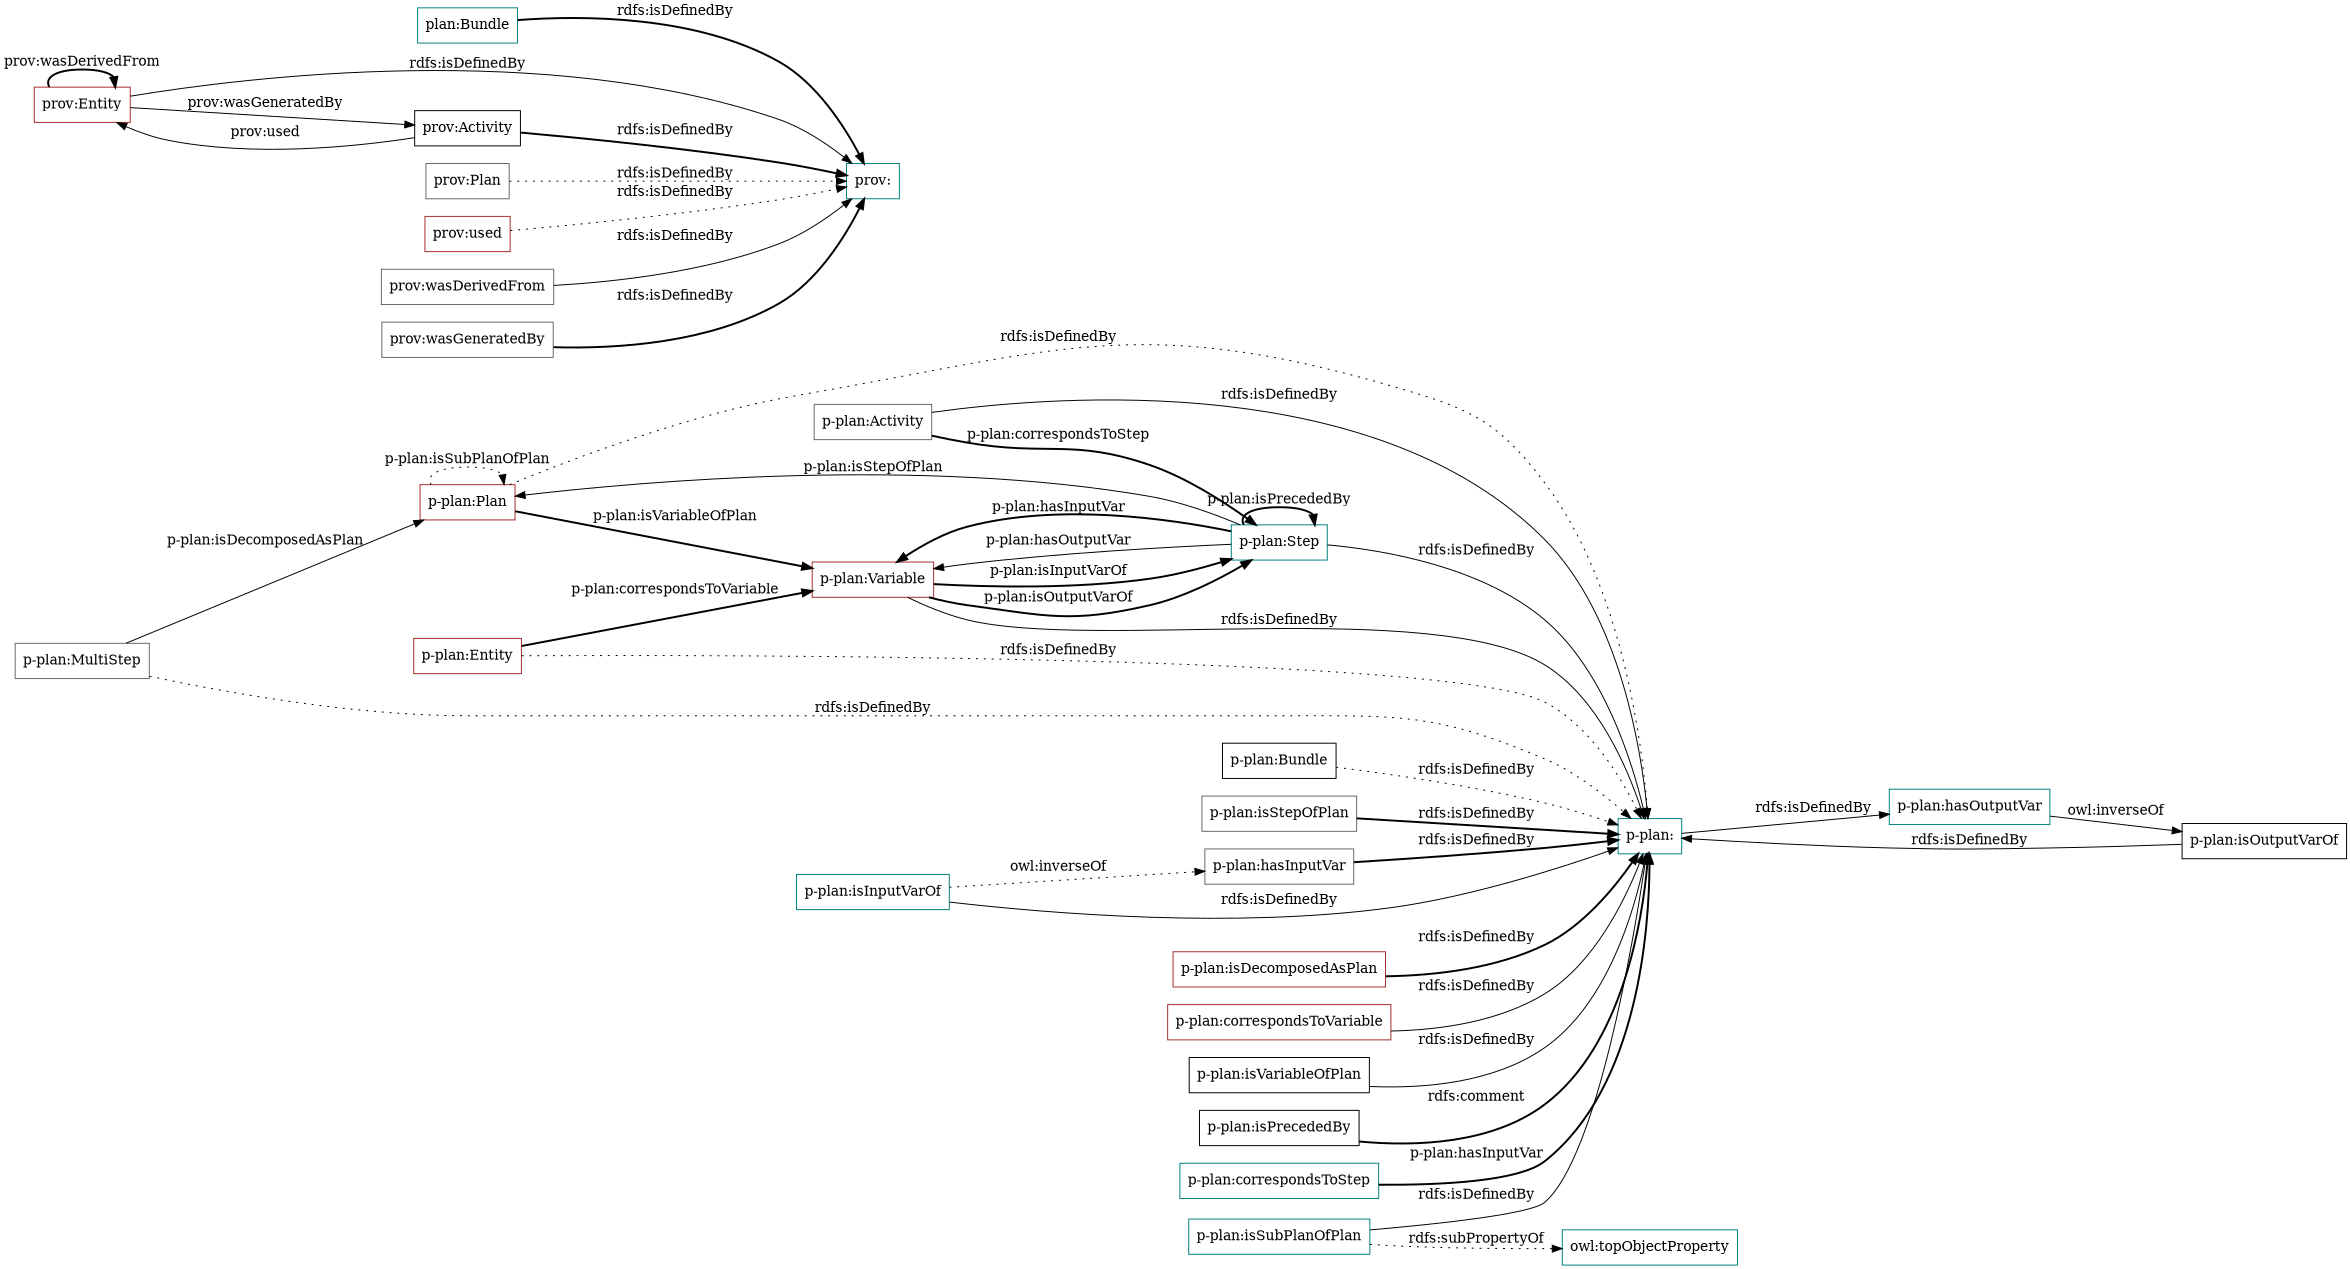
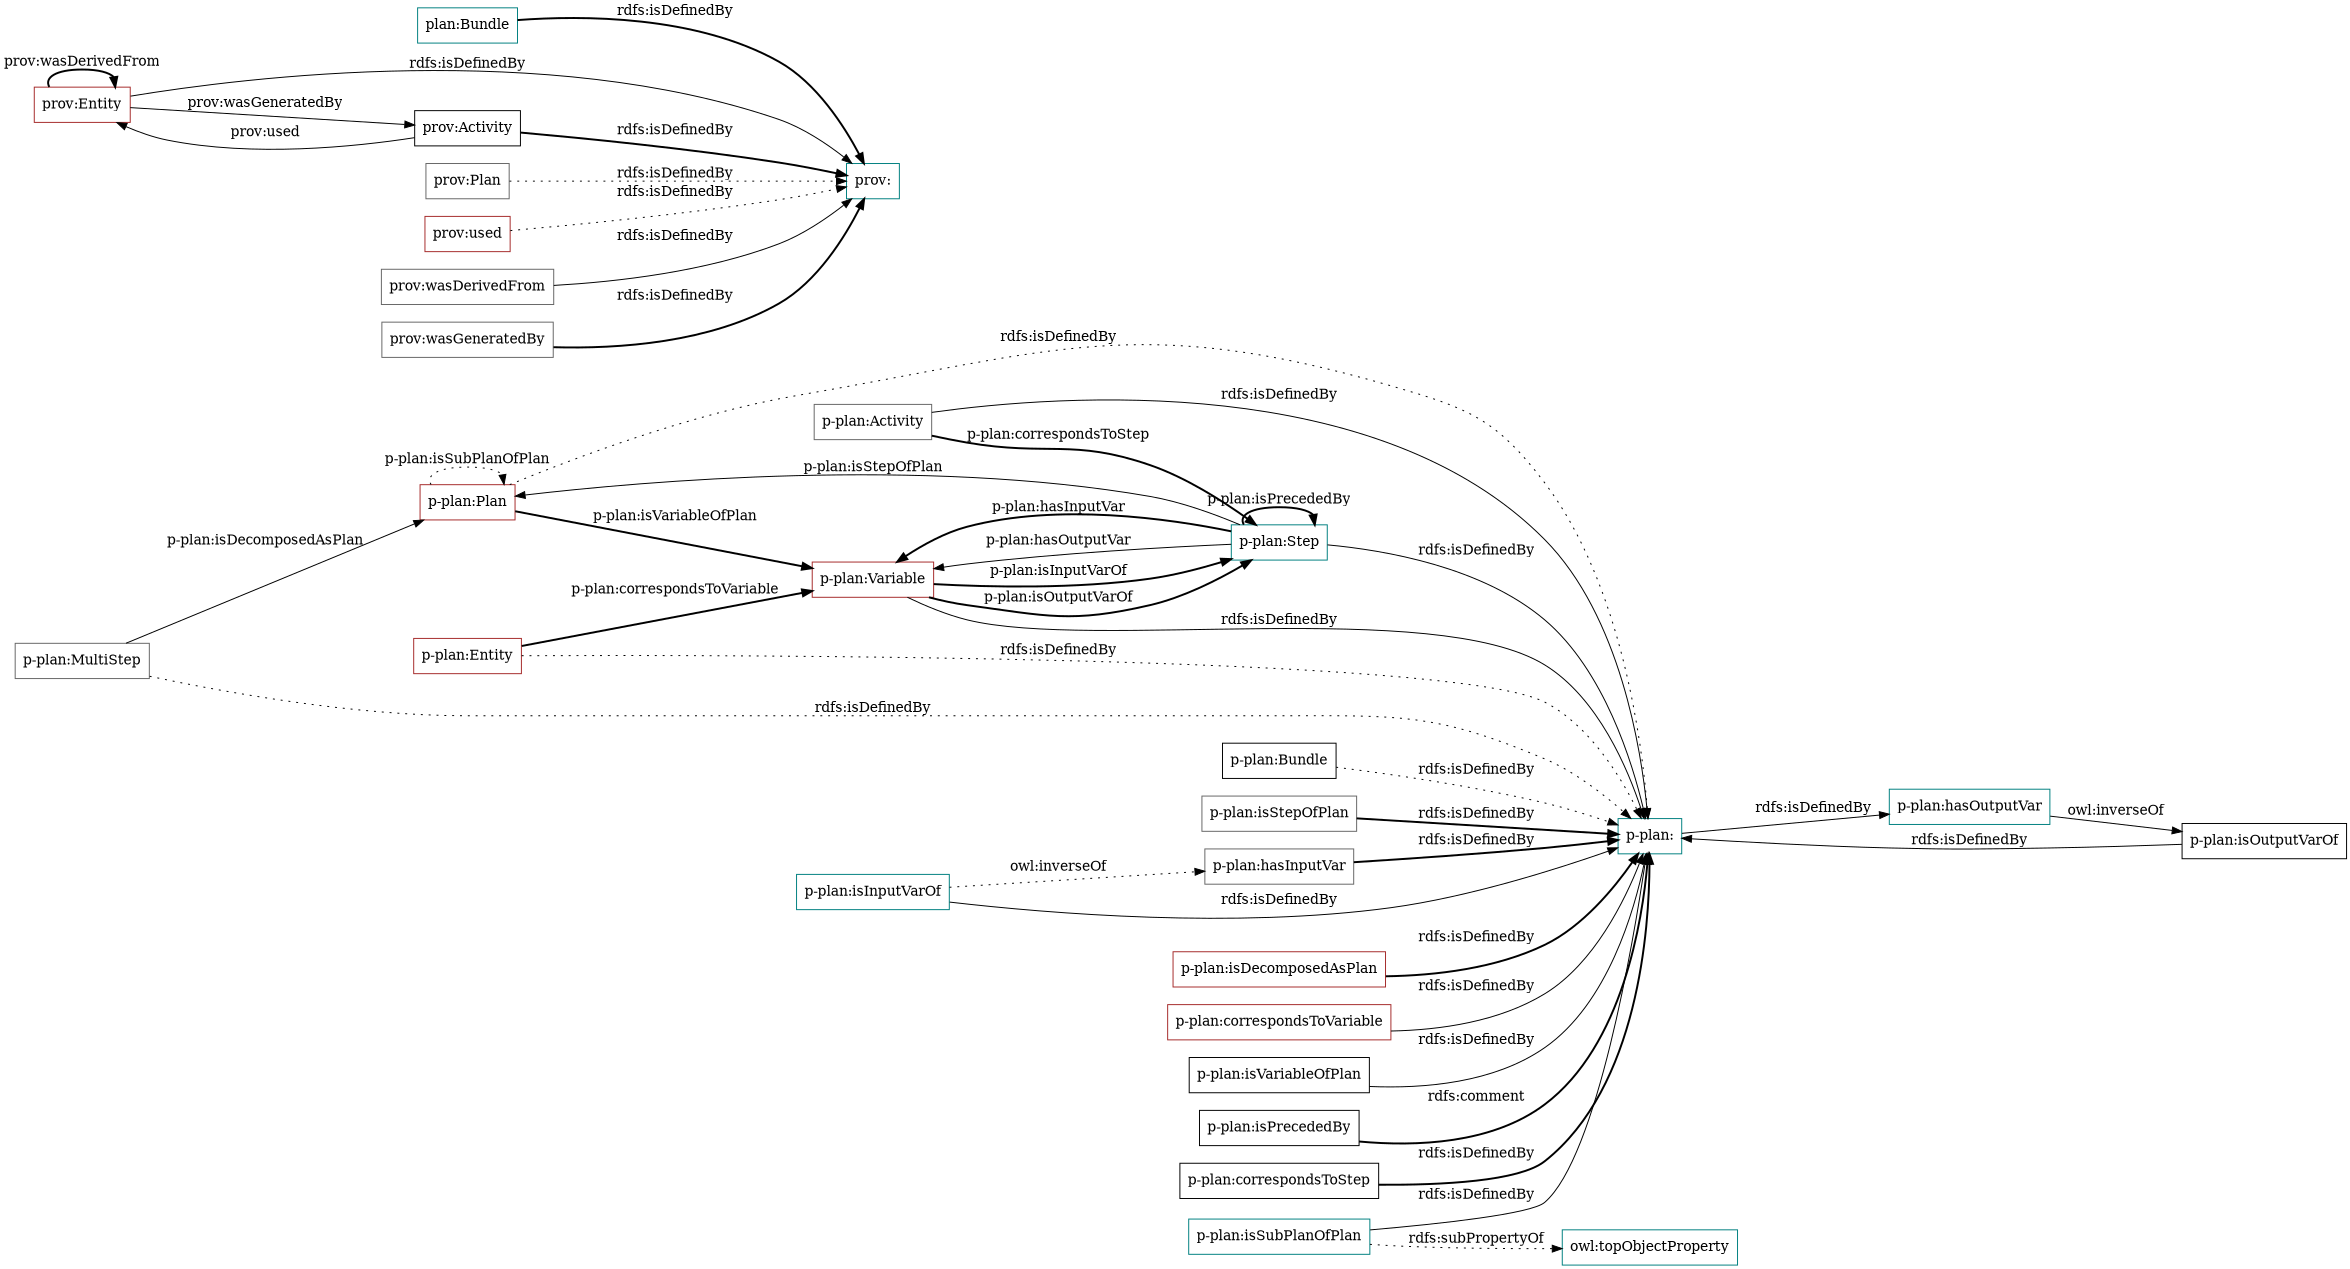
edge "p-plan:correspondsToStep" -> "p-plan:": label "p-plan:hasInputVar" -> "rdfs:isDefinedBy"
node "p-plan:correspondsToStep": color teal -> black
